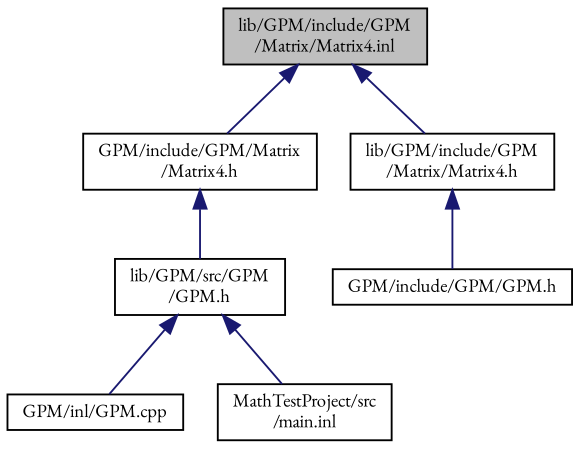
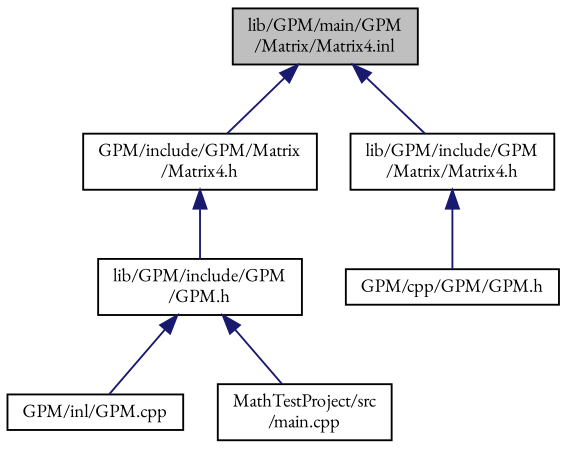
node "lib/GPM/include/GPM /Matrix/Matrix4.inl": label "lib/GPM/include/GPM /Matrix/Matrix4.inl" -> "lib/GPM/main/GPM /Matrix/Matrix4.inl"
node "lib/GPM/src/GPM /GPM.h": label "lib/GPM/src/GPM /GPM.h" -> "lib/GPM/include/GPM /GPM.h"
node "GPM/include/GPM/GPM.h": label "GPM/include/GPM/GPM.h" -> "GPM/cpp/GPM/GPM.h"
node "MathTestProject/src /main.inl": label "MathTestProject/src /main.inl" -> "MathTestProject/src /main.cpp"
